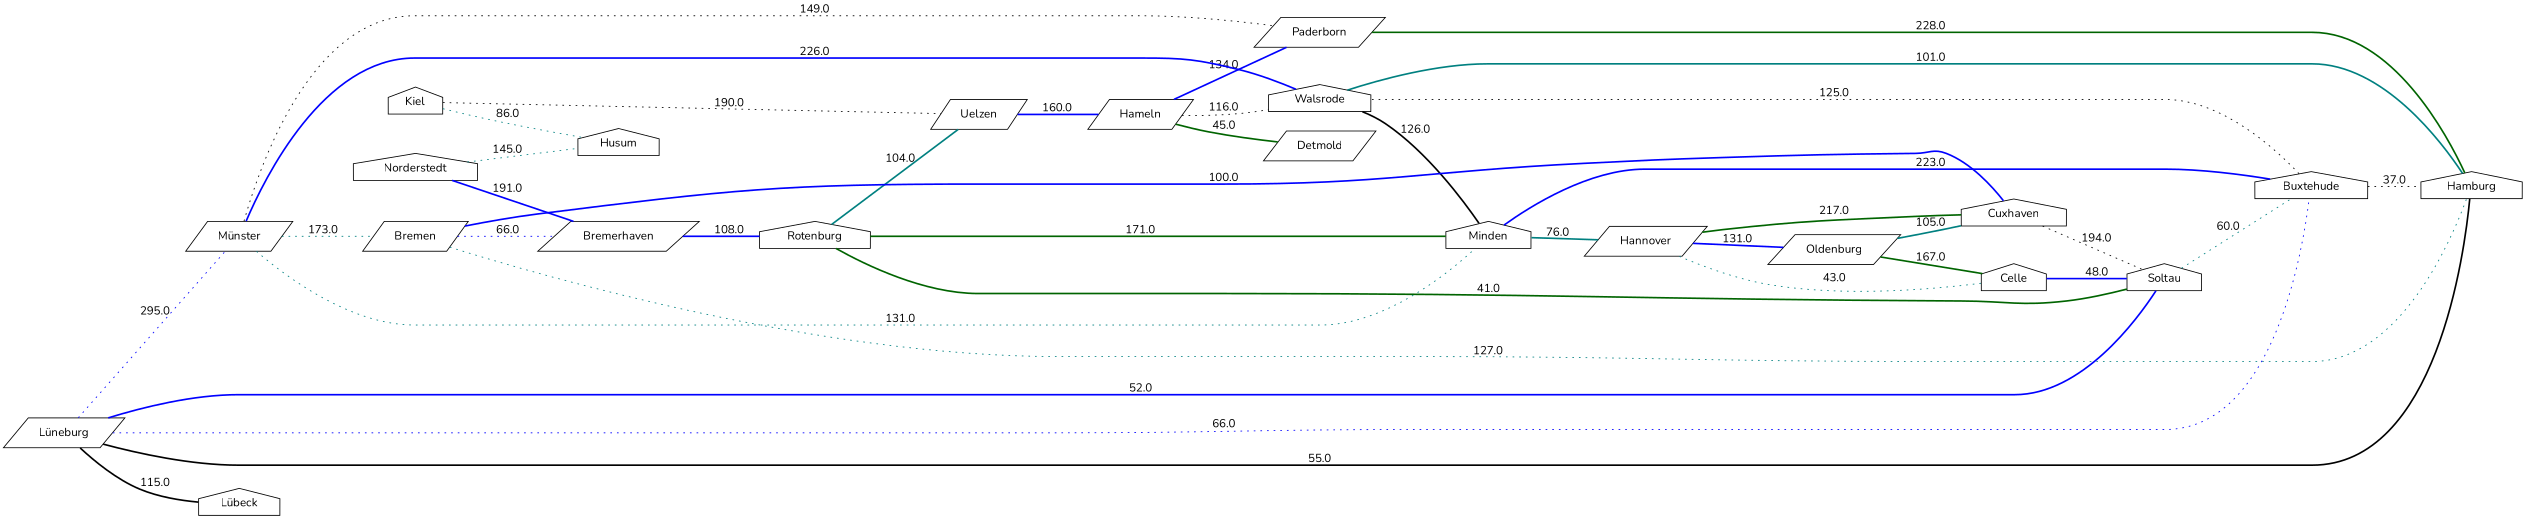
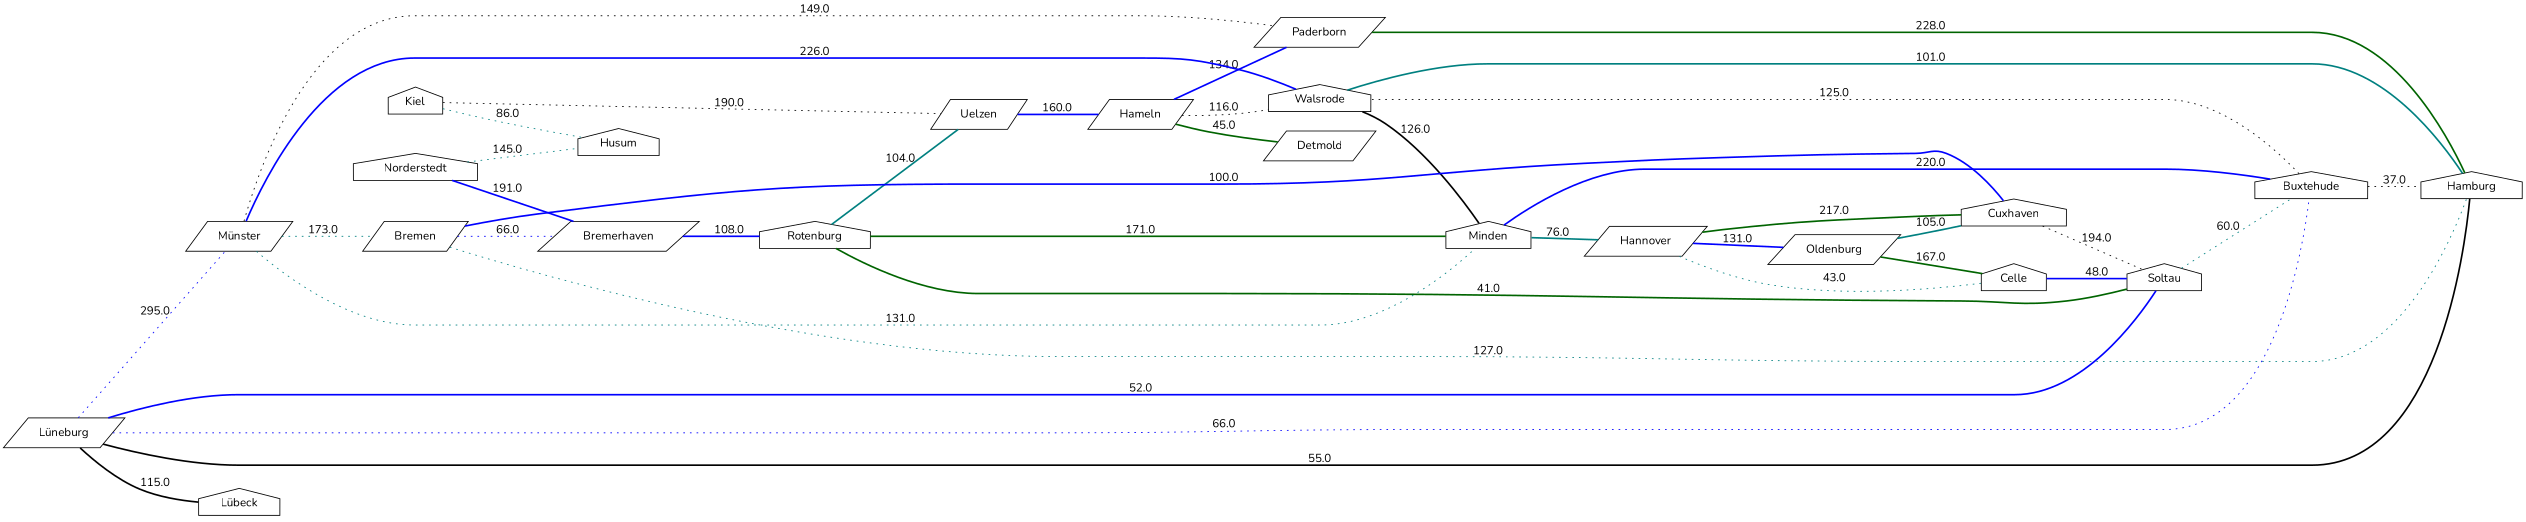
edge "Buxtehude" -- "Minden": label "223.0" -> "220.0"
